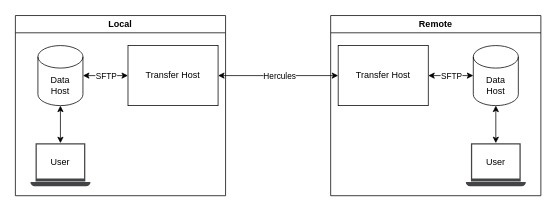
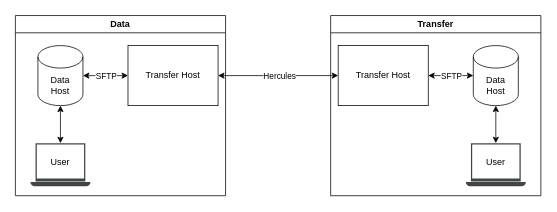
node "Local": label "Local" -> "Data"
node "Remote": label "Remote" -> "Transfer"
